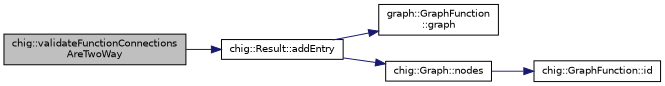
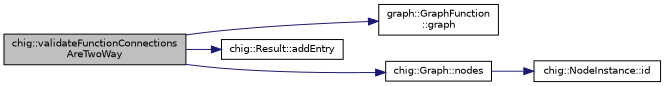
edge "chig::Result::addEntry" -> "graph::GraphFunction ::graph": now "chig::validateFunctionConnections AreTwoWay" -> "graph::GraphFunction ::graph"
edge "chig::Result::addEntry" -> "chig::Graph::nodes": now "chig::validateFunctionConnections AreTwoWay" -> "chig::Graph::nodes"
node "chig::GraphFunction::id": label "chig::GraphFunction::id" -> "chig::NodeInstance::id"
